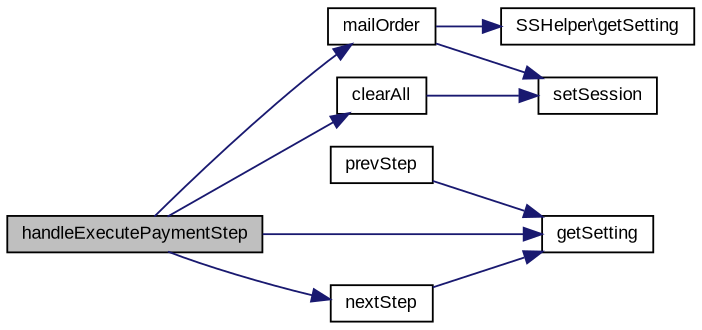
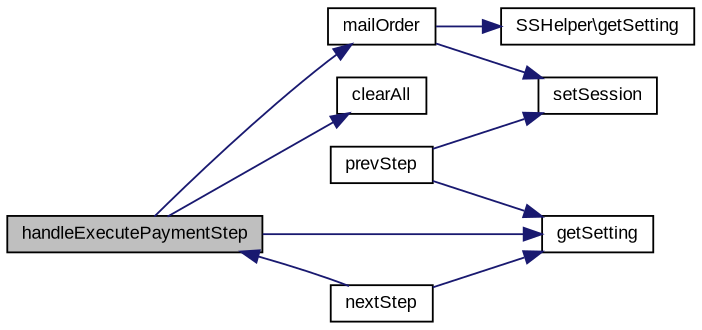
edge "clearAll" -> "setSession": now "prevStep" -> "setSession"
edge "handleExecutePaymentStep" -> "nextStep": reversed
